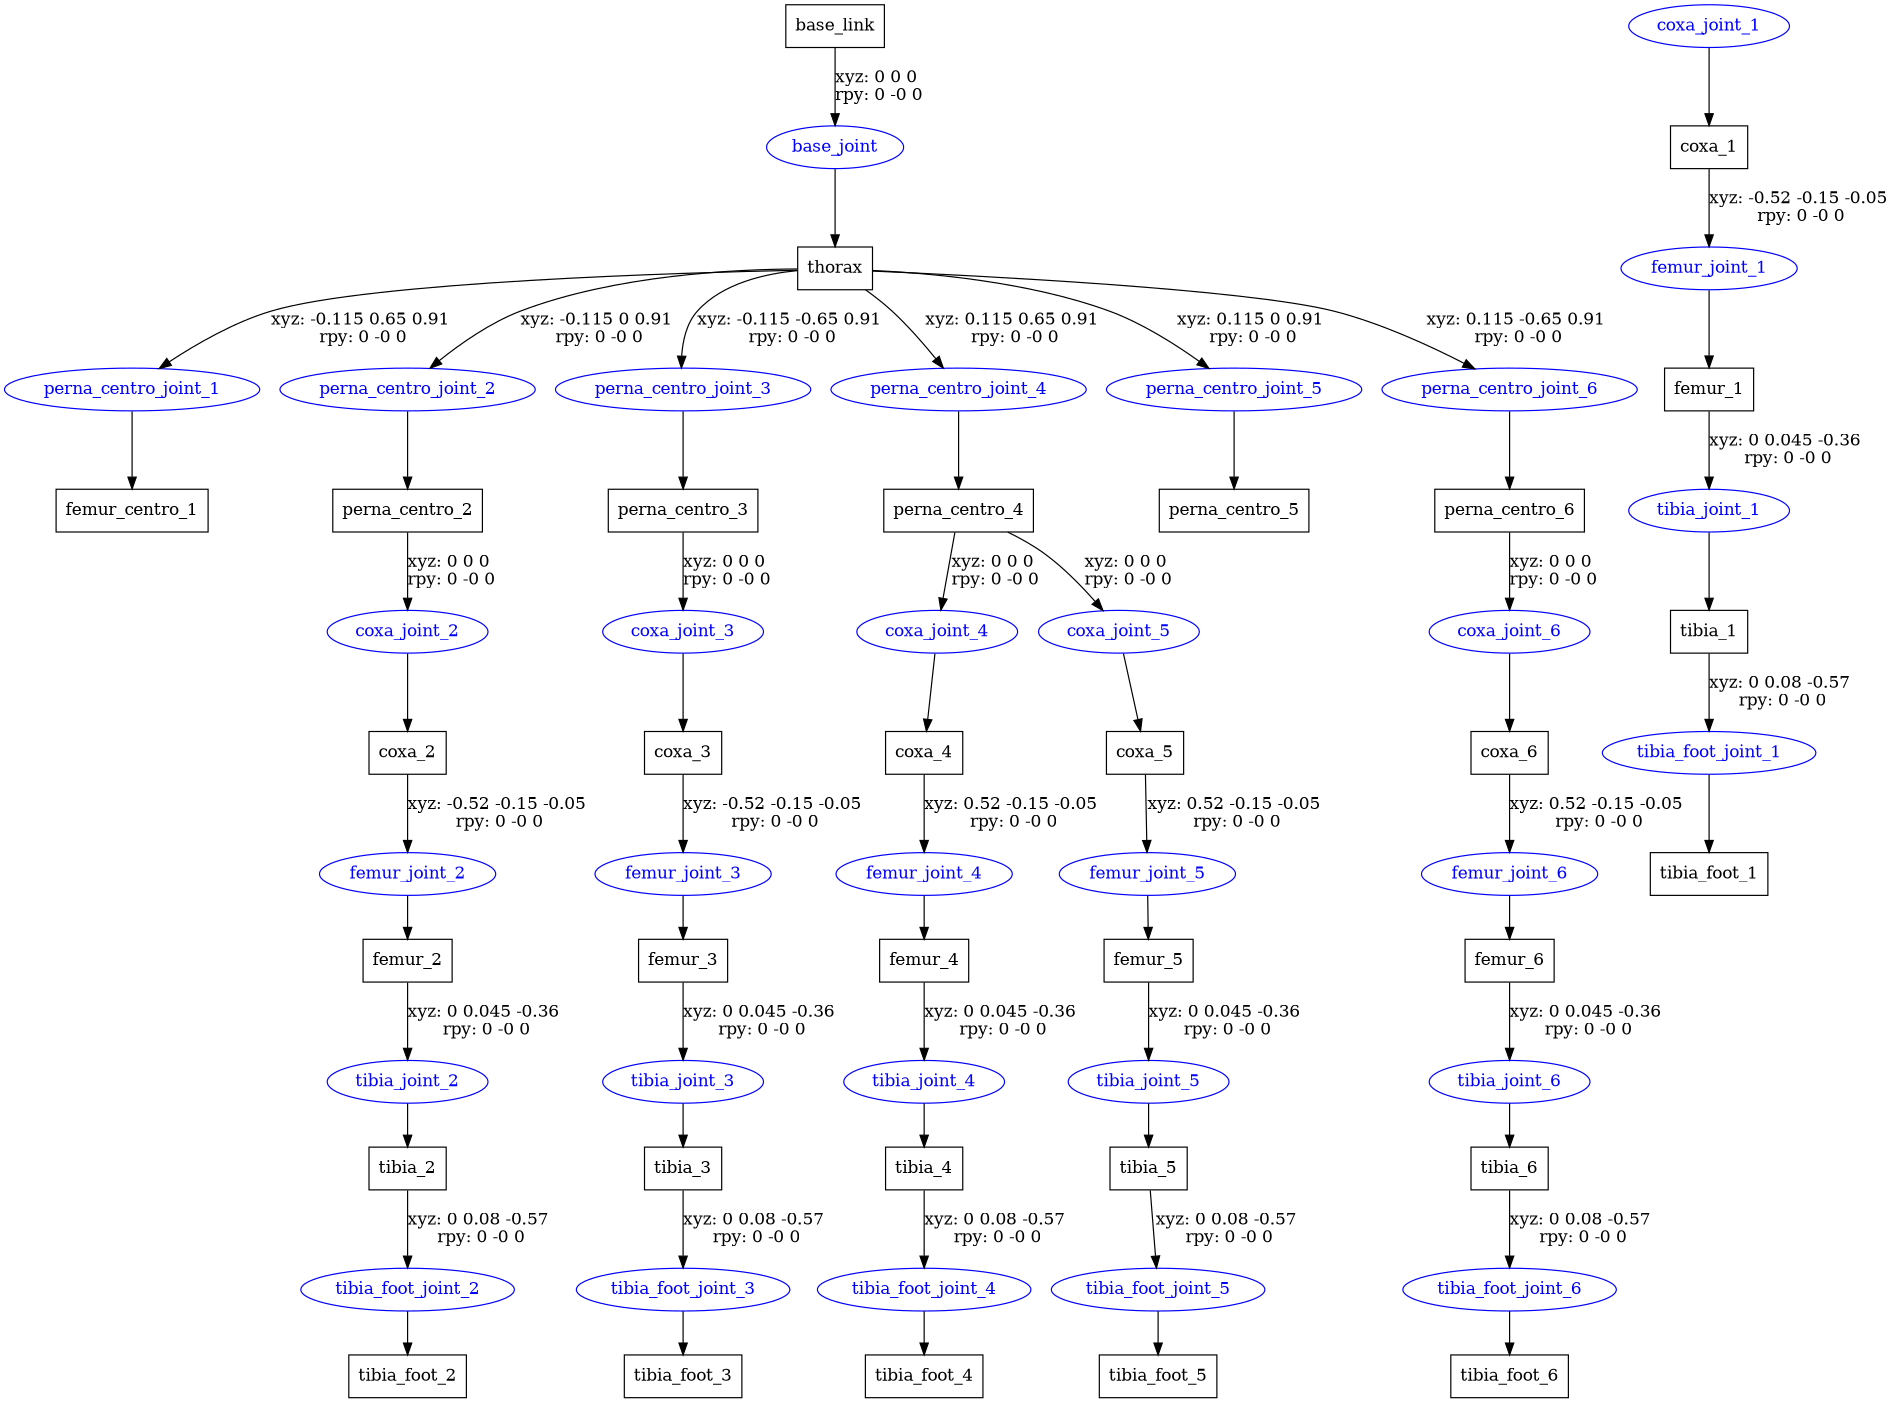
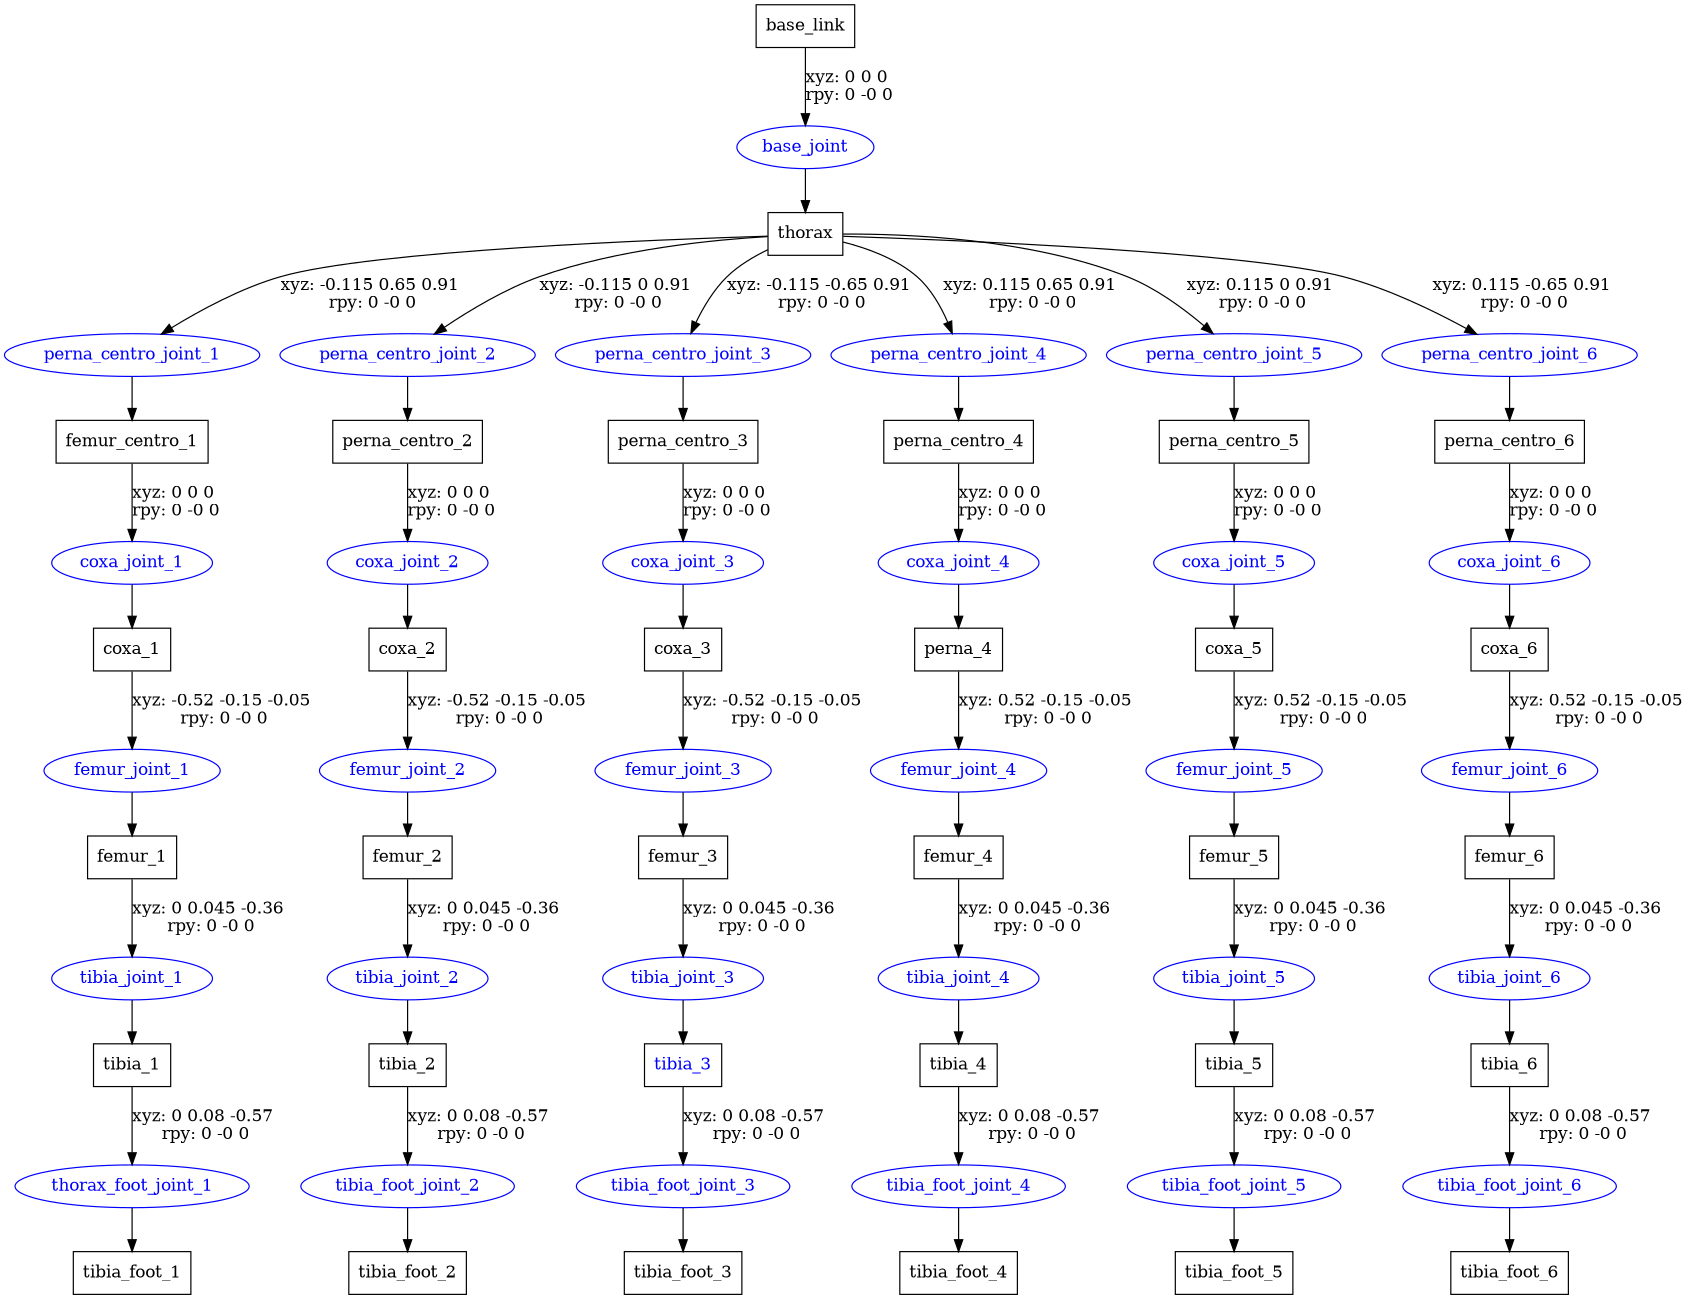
edge "femur_centro_1" -> "coxa_joint_1": added, label "xyz: 0 0 0 rpy: 0 -0 0"
edge "perna_centro_4" -> "coxa_joint_5": now "perna_centro_5" -> "coxa_joint_5"
node "coxa_4": label "coxa_4" -> "perna_4"
node "tibia_foot_joint_1": label "tibia_foot_joint_1" -> "thorax_foot_joint_1"
node "tibia_3": fontcolor black -> blue
